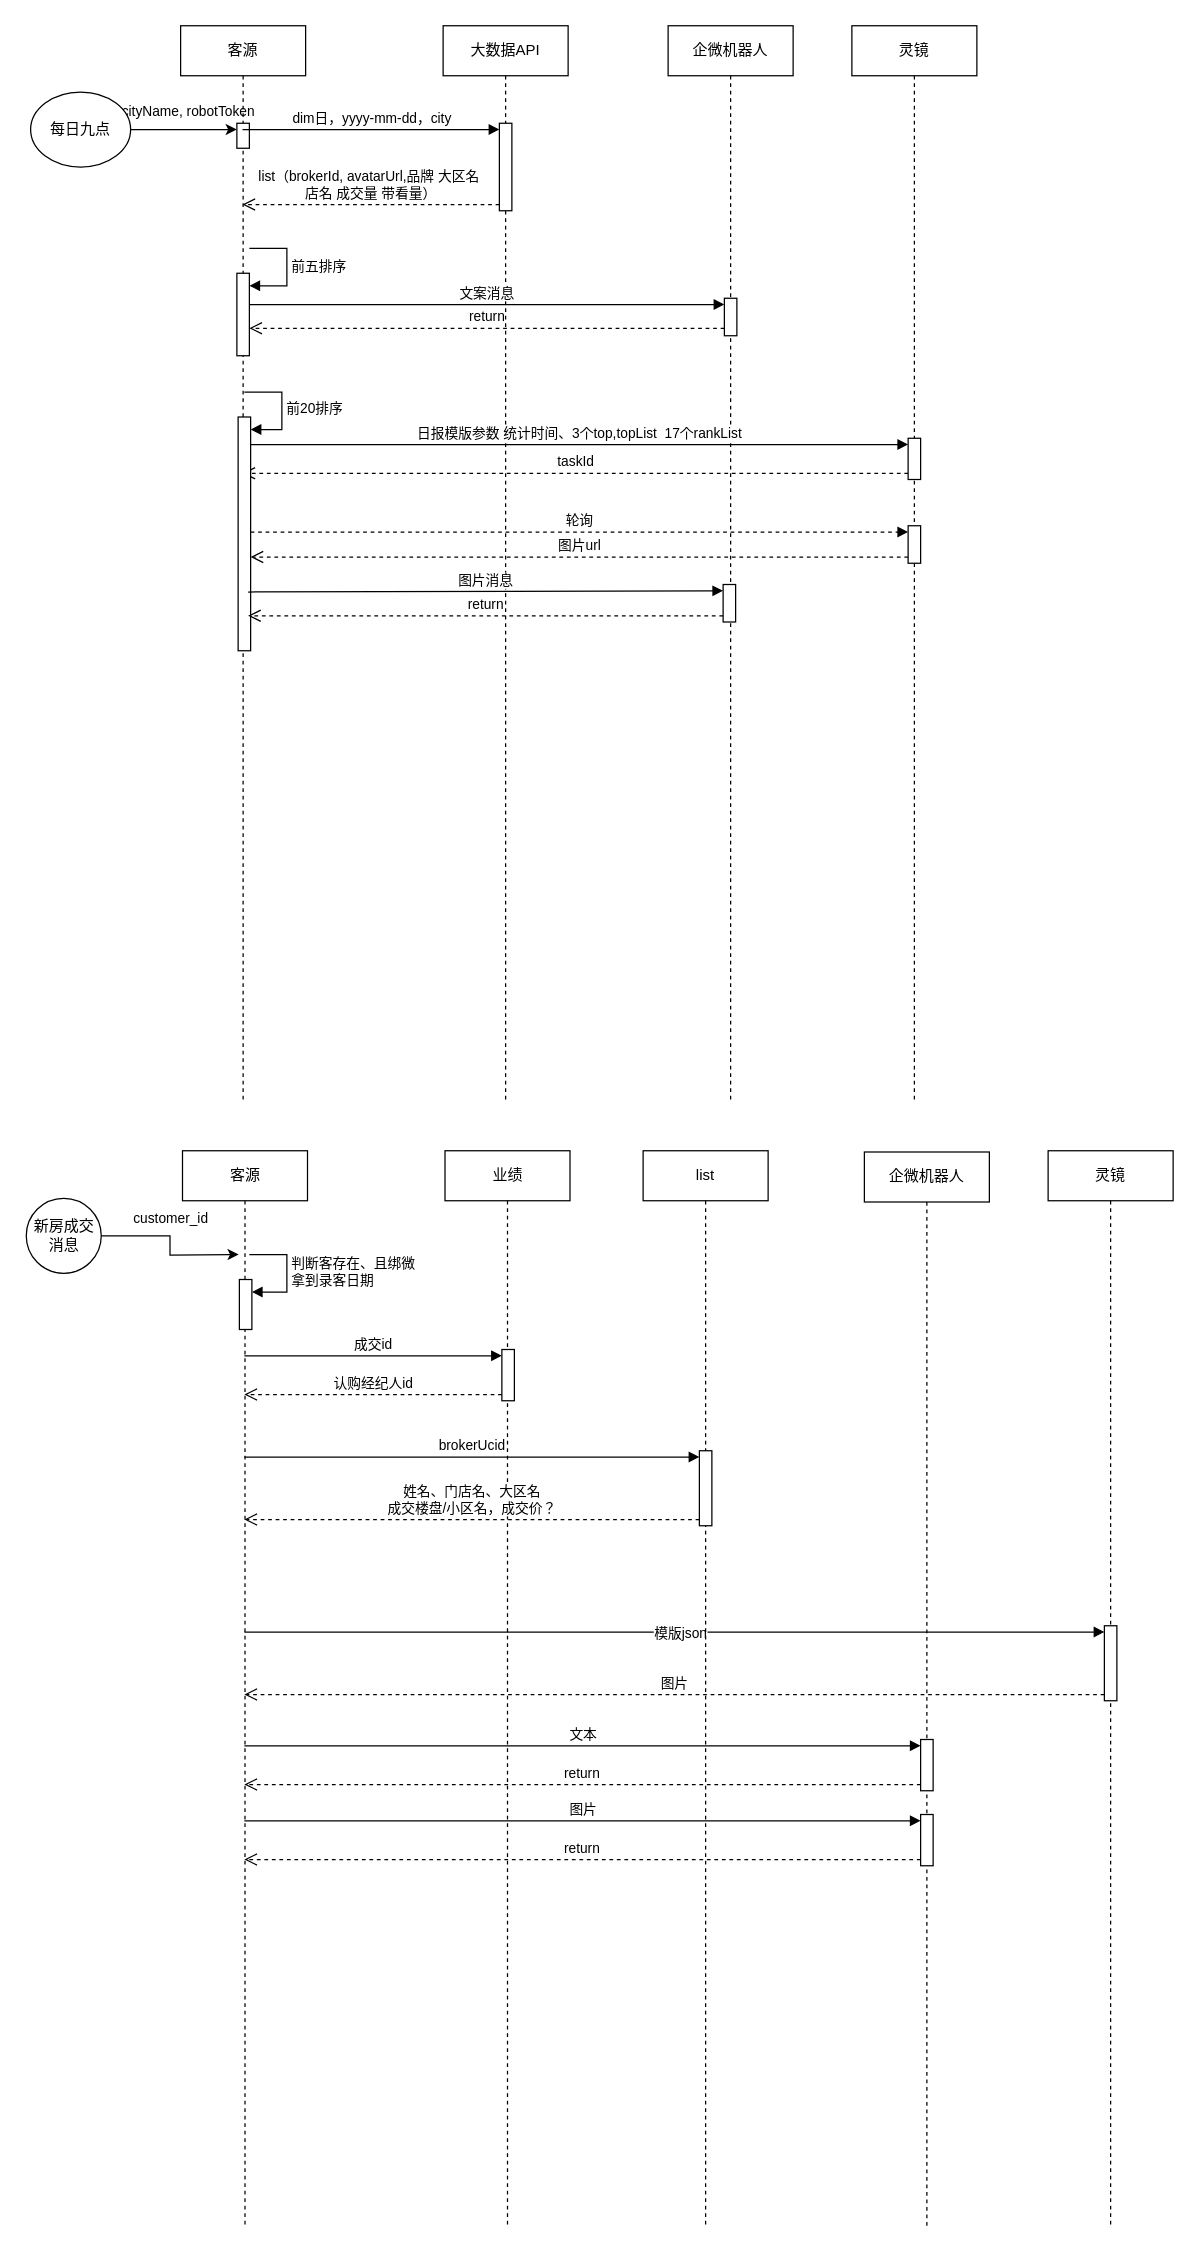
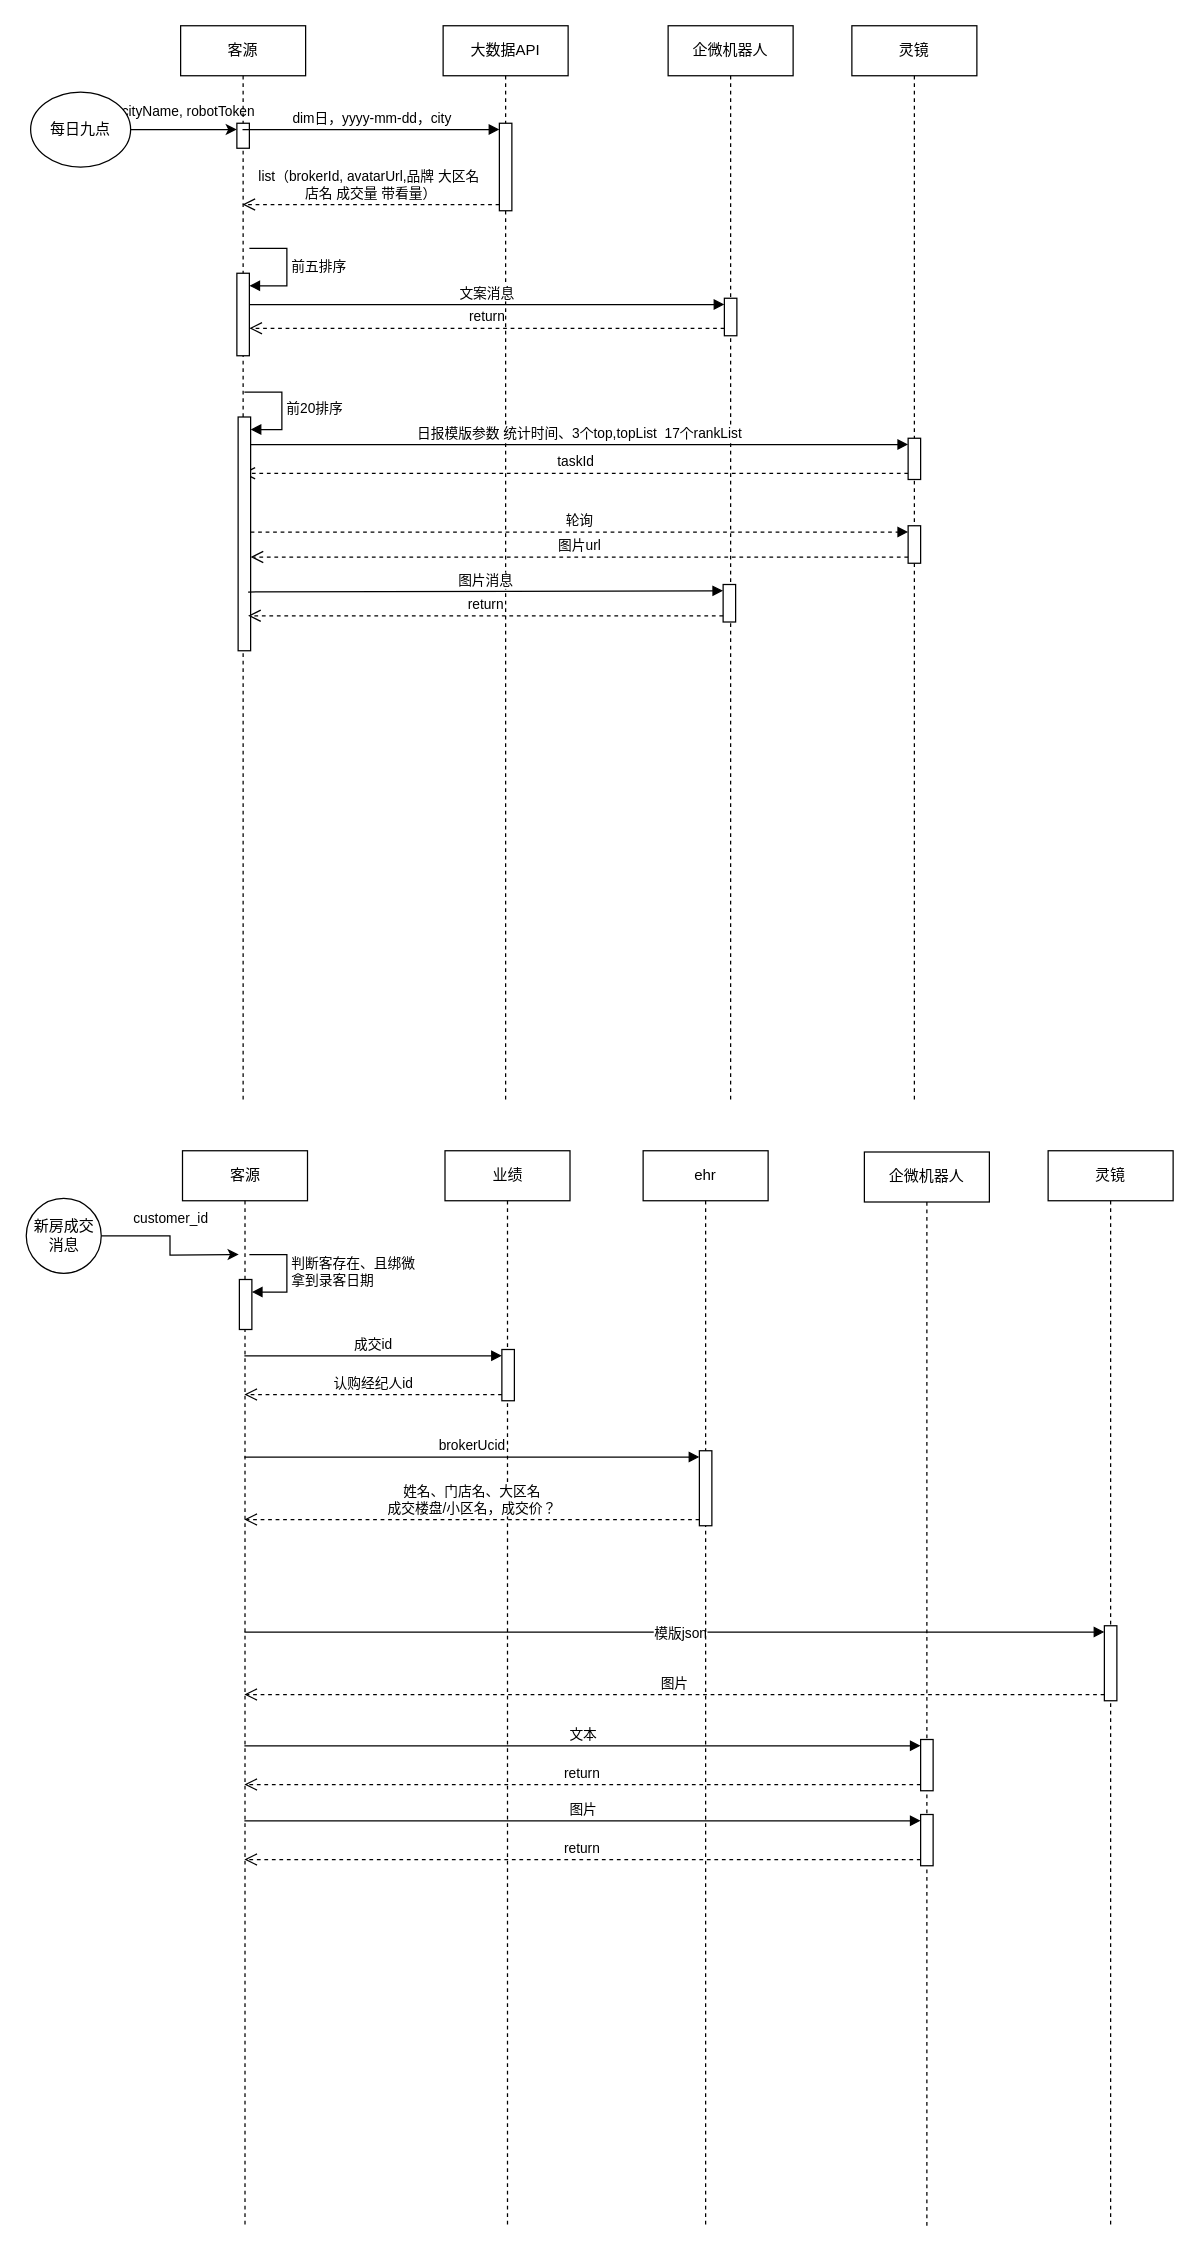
node "list": label "list" -> "ehr"
